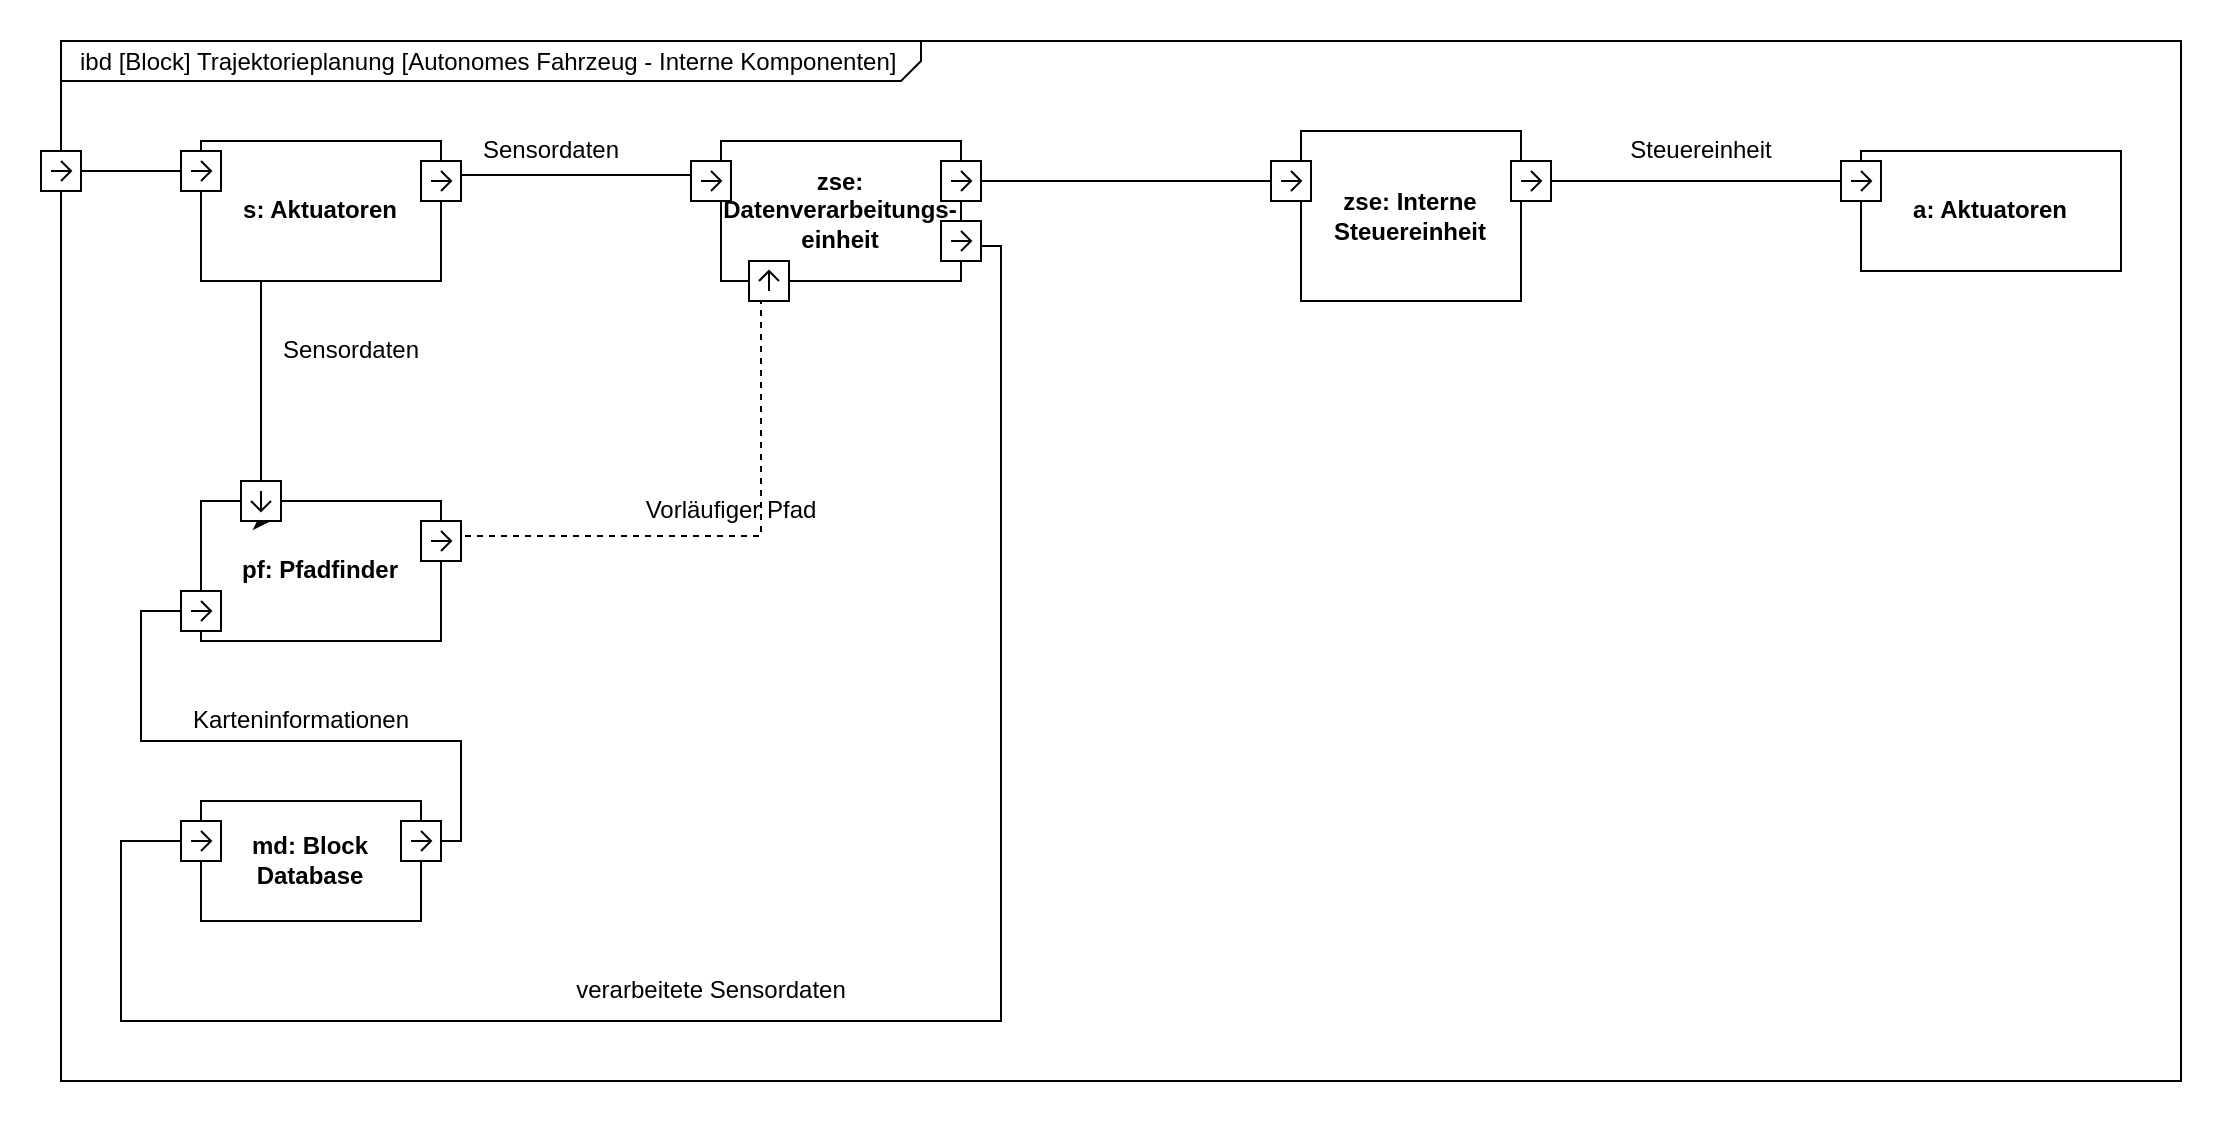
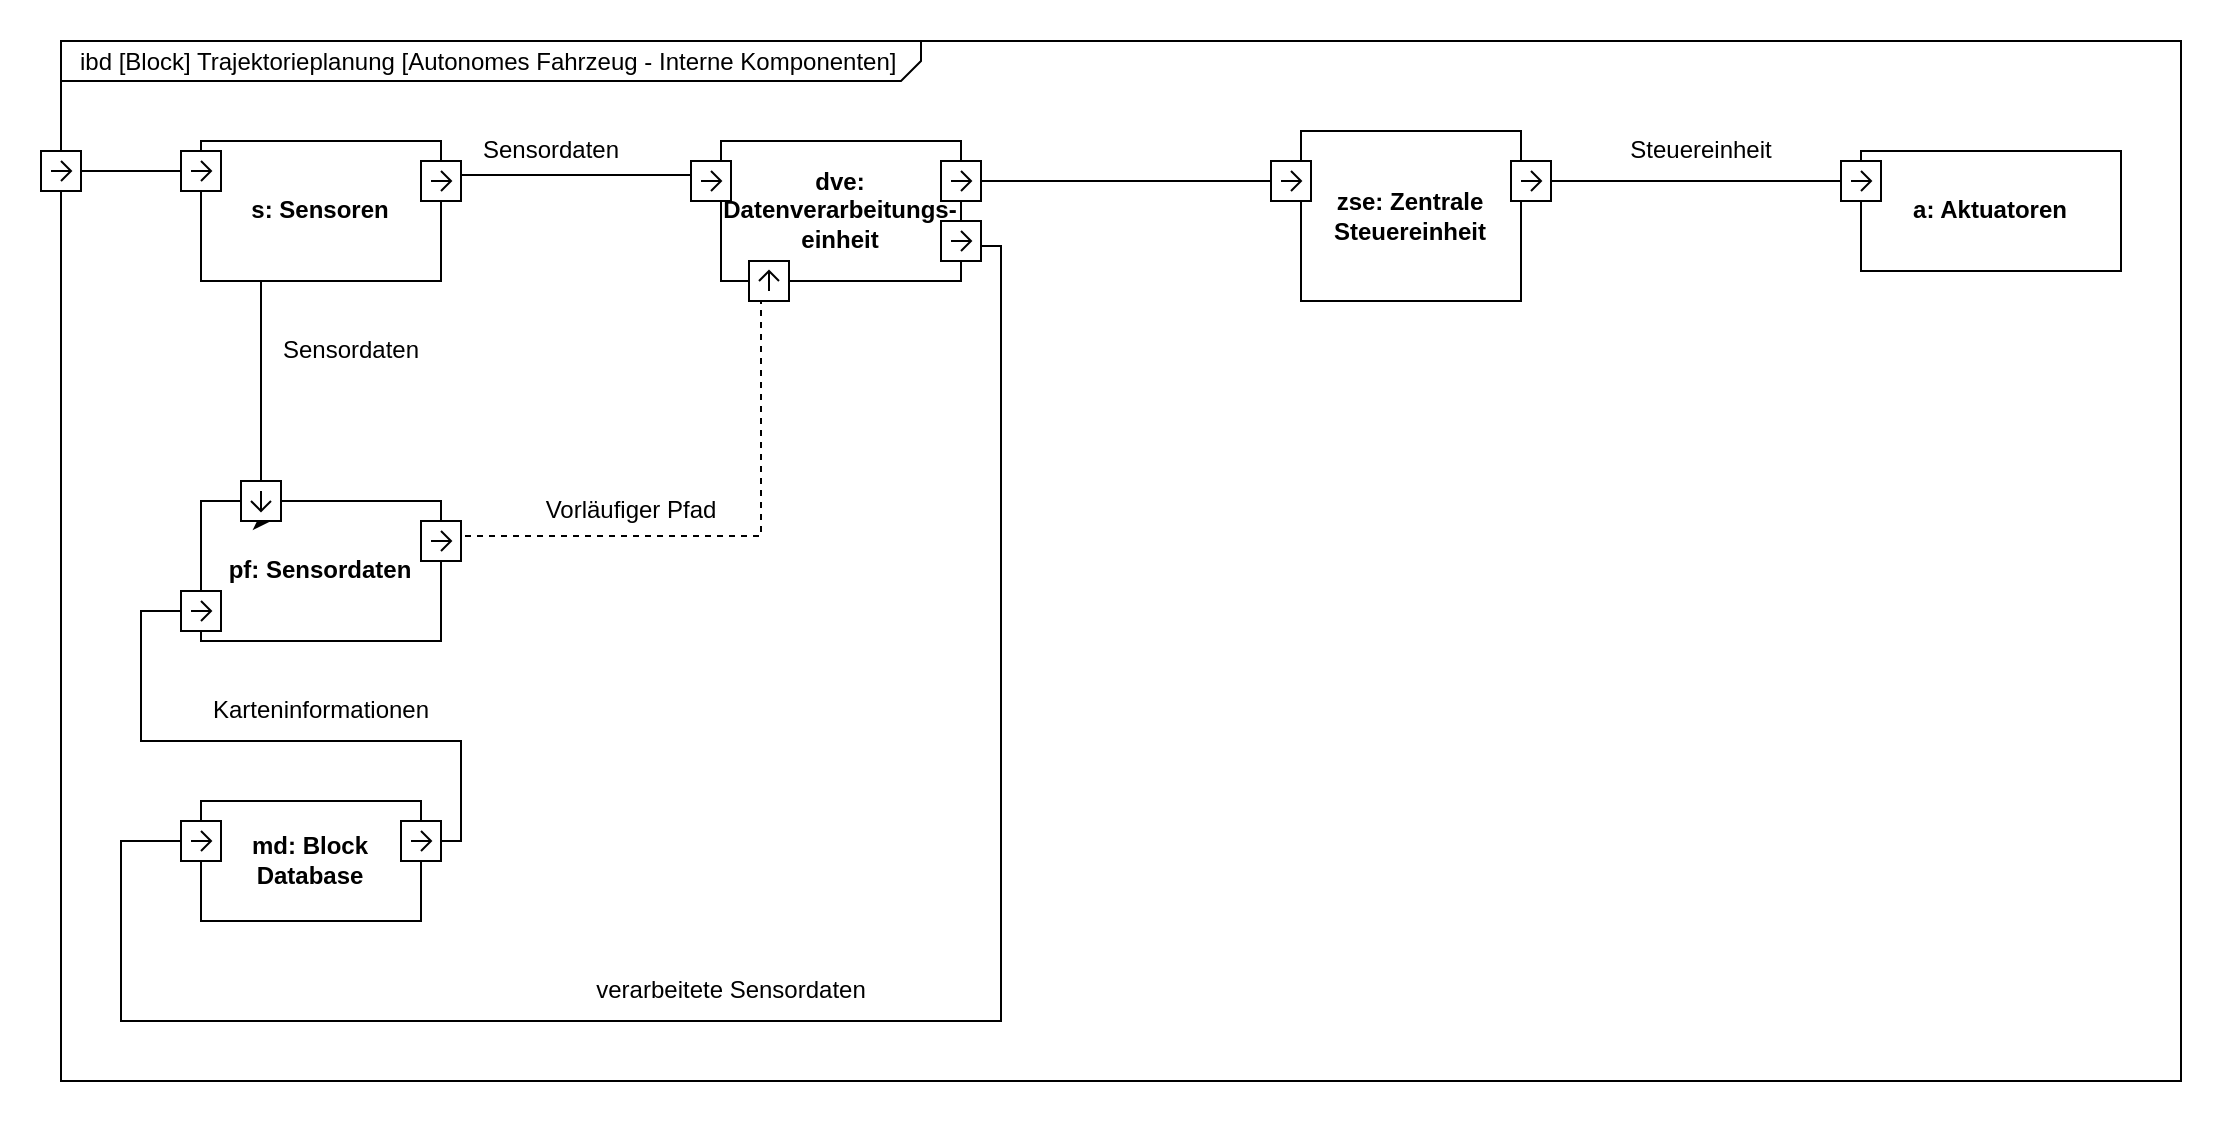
node "s: Aktuatoren": label "s: Aktuatoren" -> "s: Sensoren"
node "zse: Datenverarbeitungs-einheit": label "zse: Datenverarbeitungs-einheit" -> "dve: Datenverarbeitungs-einheit"
node "zse: Interne Steuereinheit": label "zse: Interne Steuereinheit" -> "zse: Zentrale Steuereinheit"
node "Vorläufiger Pfad": moved (731, 511) -> (631, 511)
node "pf: Pfadfinder": label "pf: Pfadfinder" -> "pf: Sensordaten"
node "Karteninformationen": moved (301, 721) -> (321, 711)
node "verarbeitete Sensordaten": moved (711, 991) -> (731, 991)
